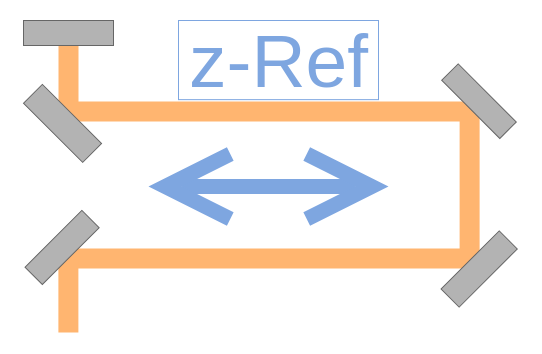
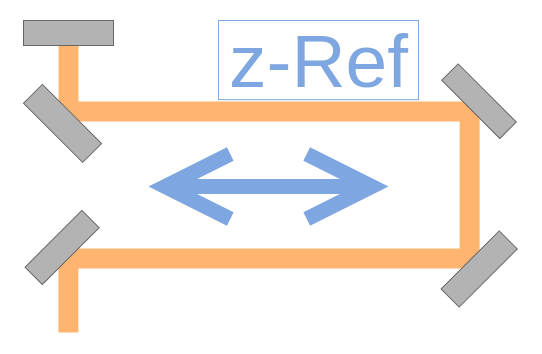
node "z-Ref": moved (279, 60) -> (319, 60)
